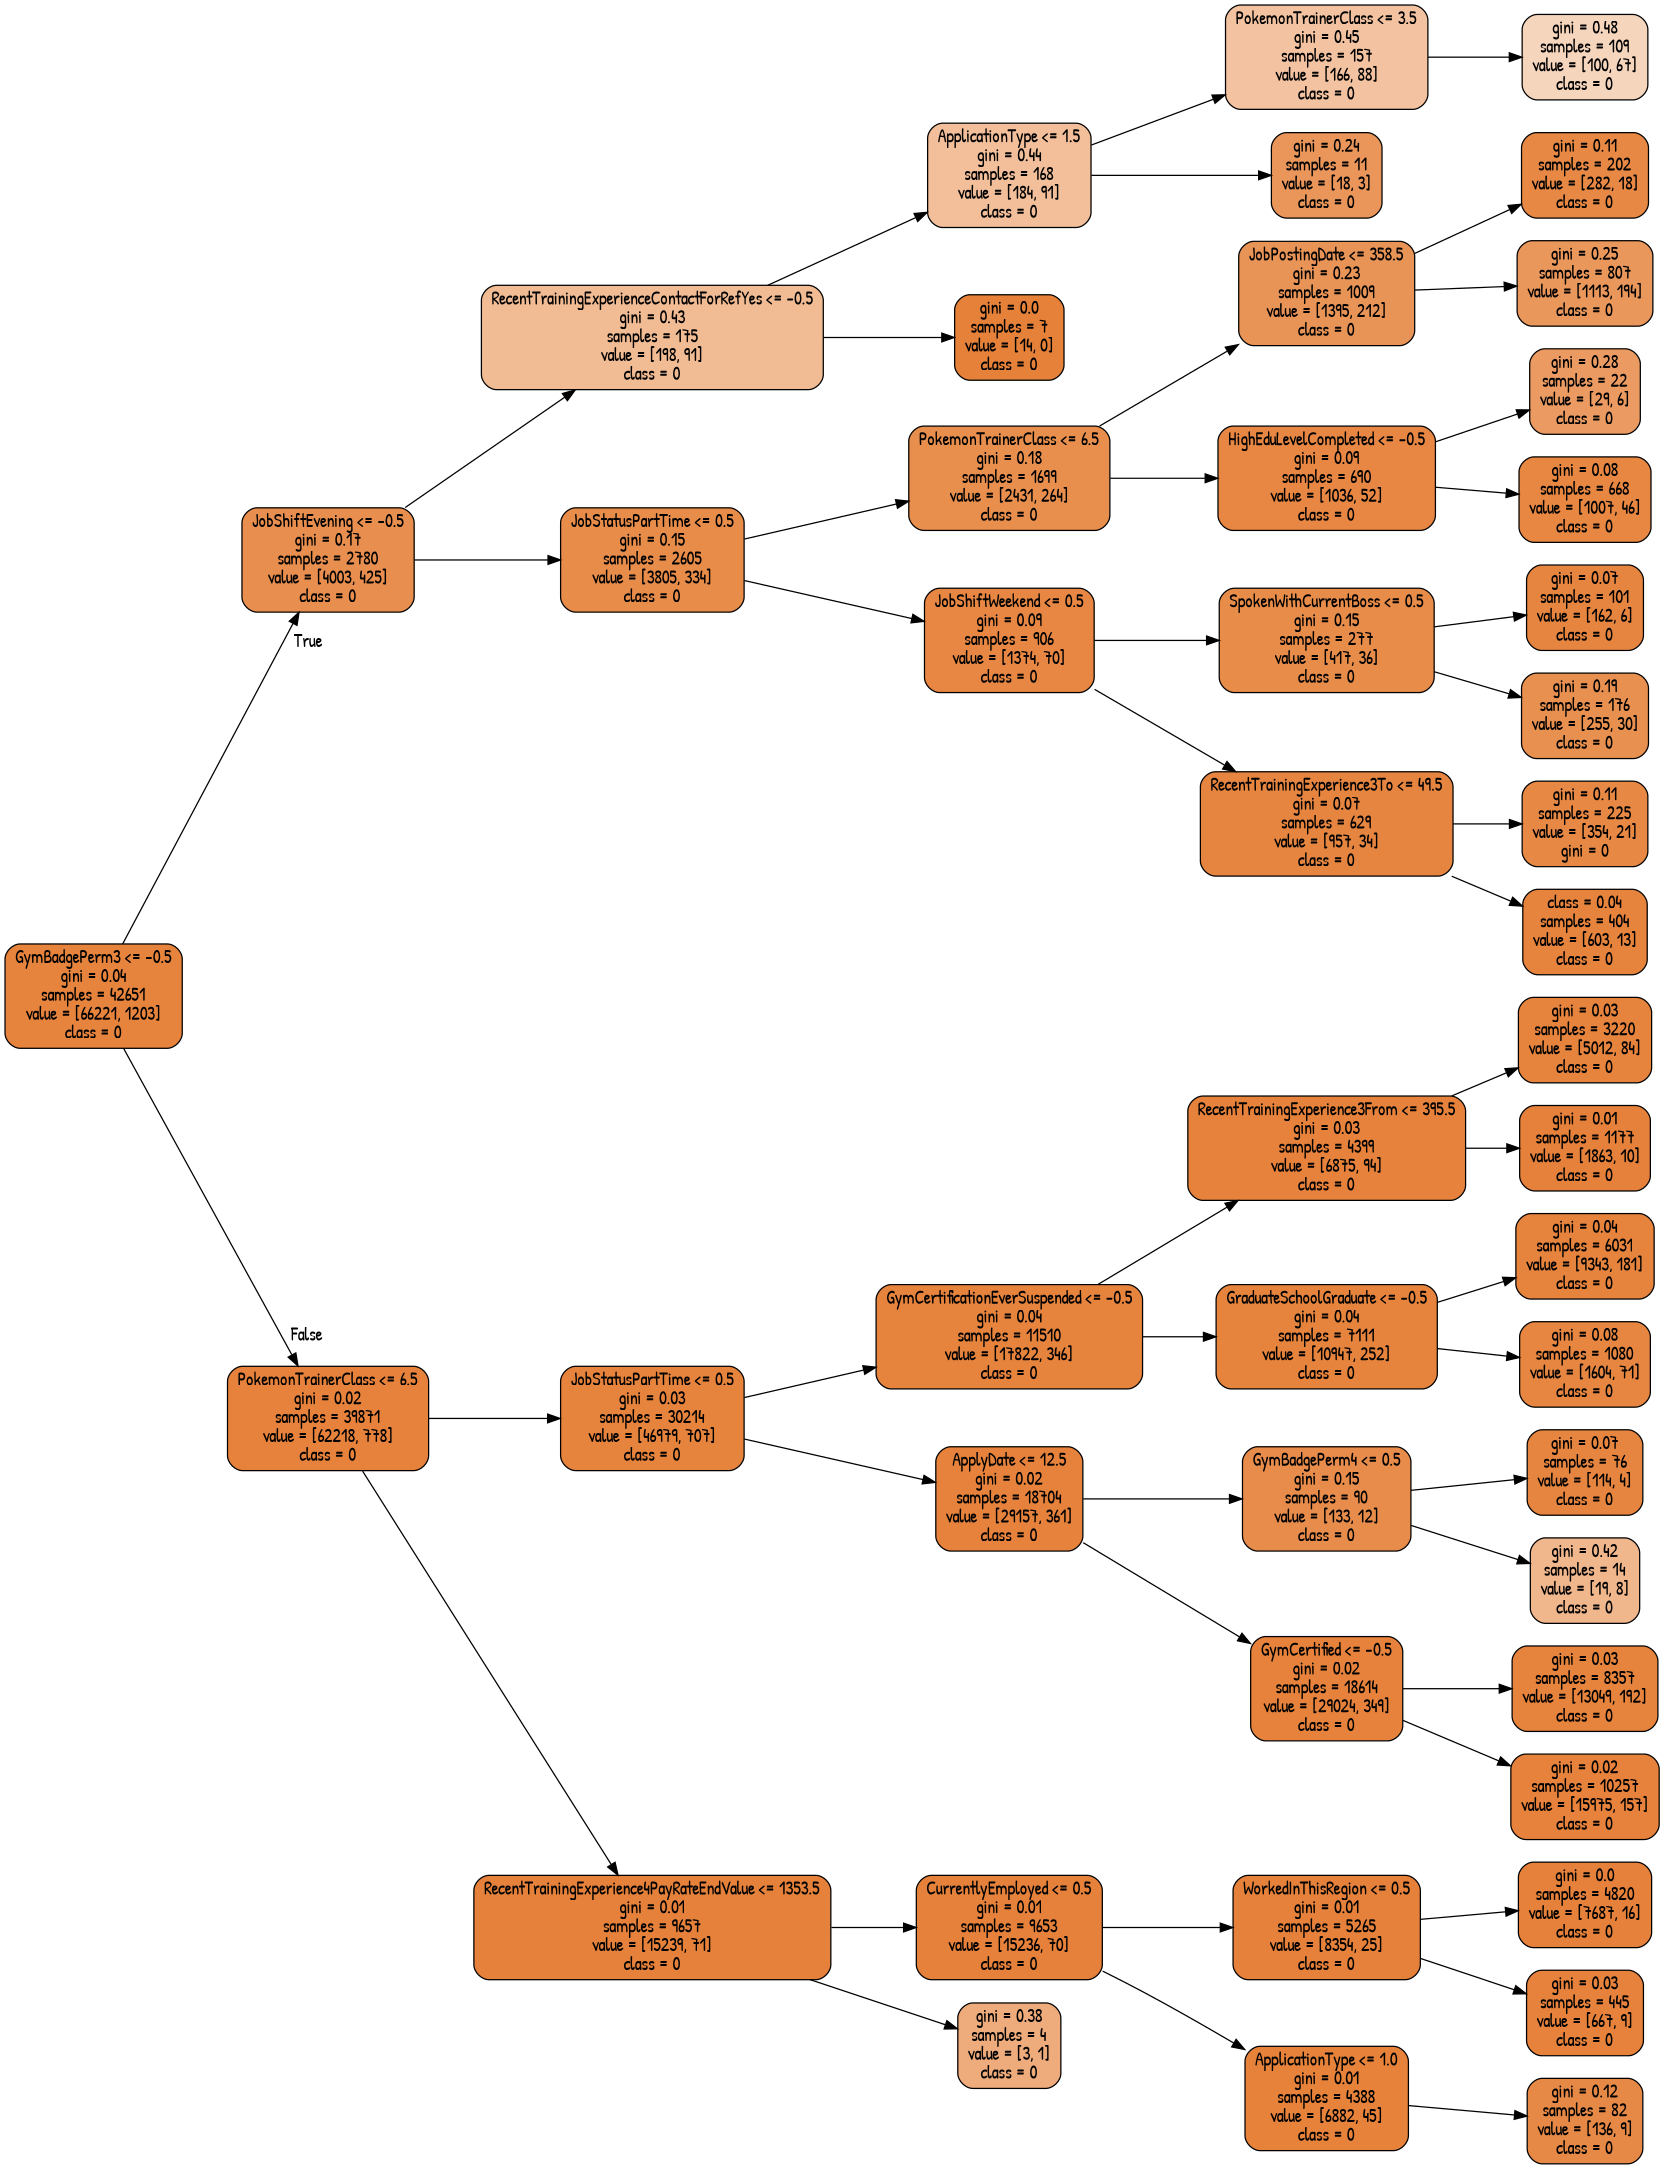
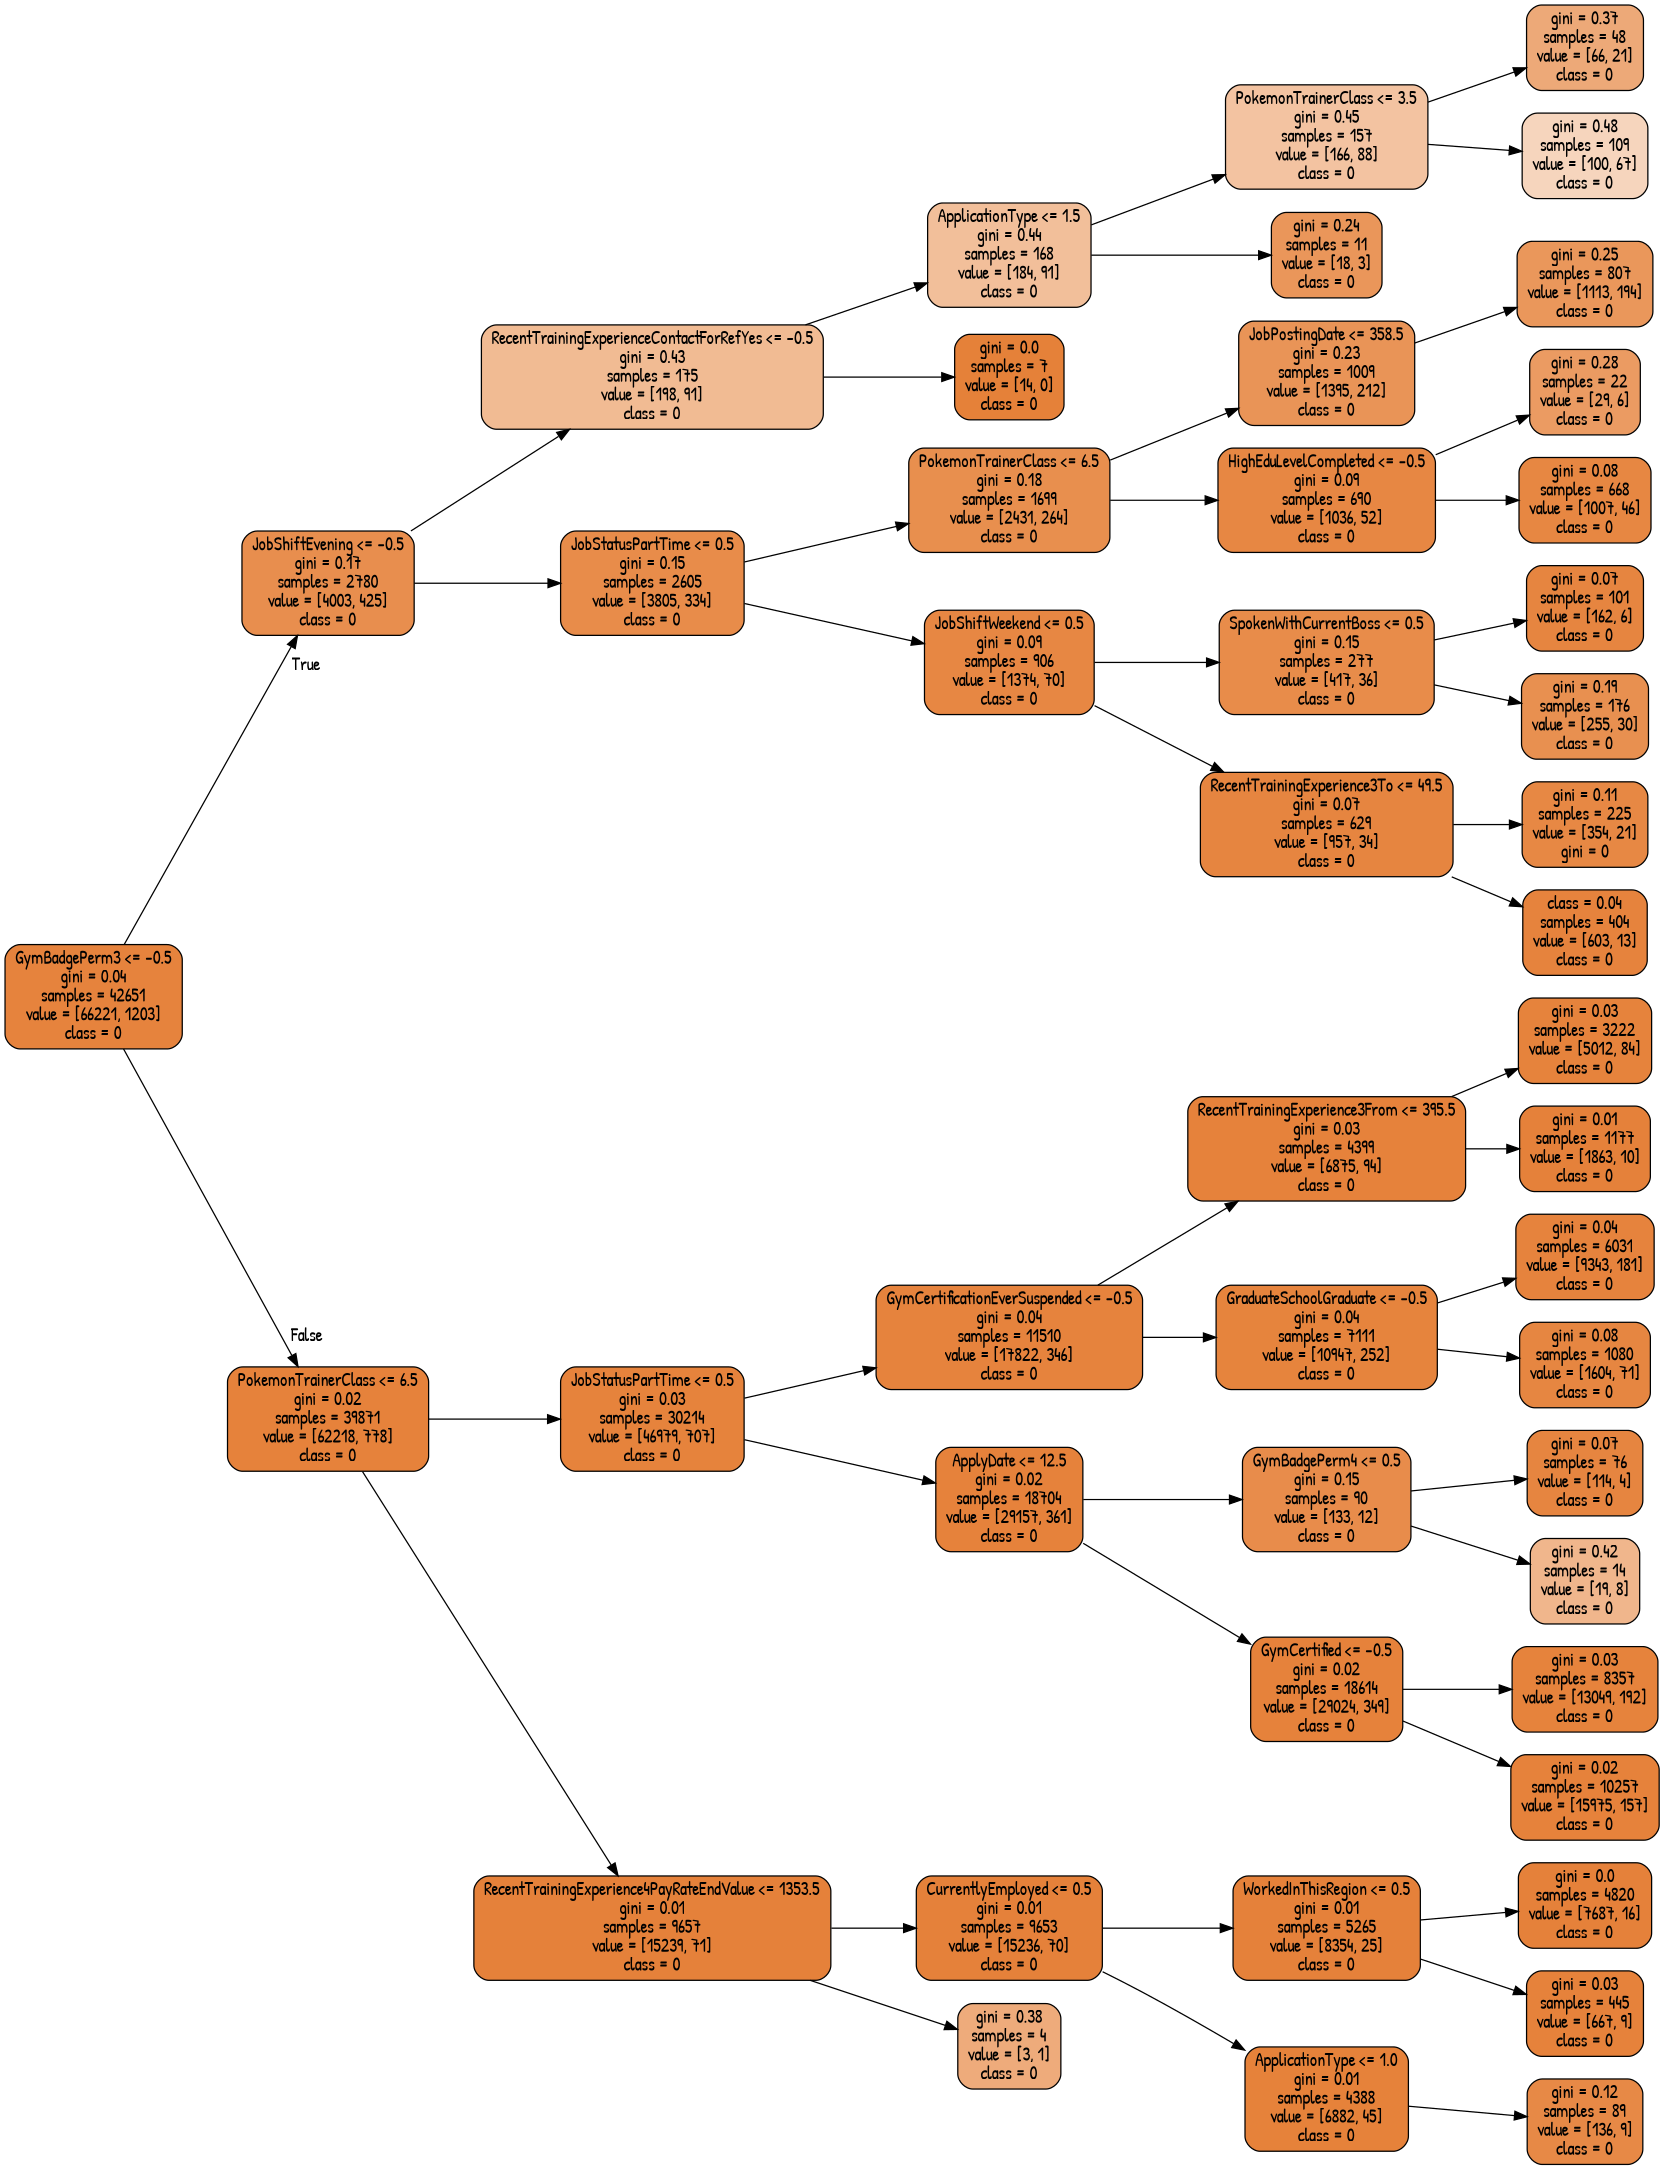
node "gini = 0.37 samples = 48 value = [66, 21] class = 0": added
node "gini = 0.11 samples = 202 value = [282, 18] class = 0": removed
node "gini = 0.03 samples = 3220 value = [5012, 84] class = 0": label "gini = 0.03 samples = 3220 value = [5012, 84] class = 0" -> "gini = 0.03 samples = 3222 value = [5012, 84] class = 0"
node "gini = 0.12 samples = 82 value = [136, 9] class = 0": label "gini = 0.12 samples = 82 value = [136, 9] class = 0" -> "gini = 0.12 samples = 89 value = [136, 9] class = 0"
